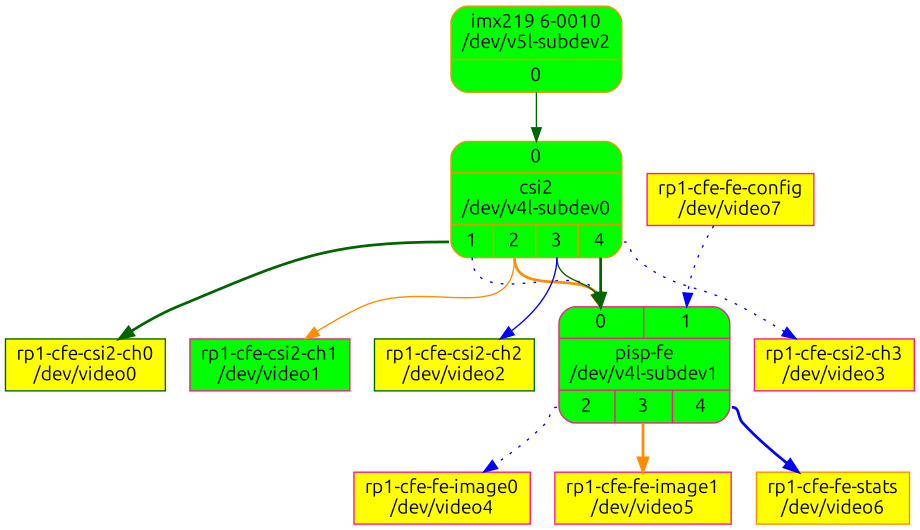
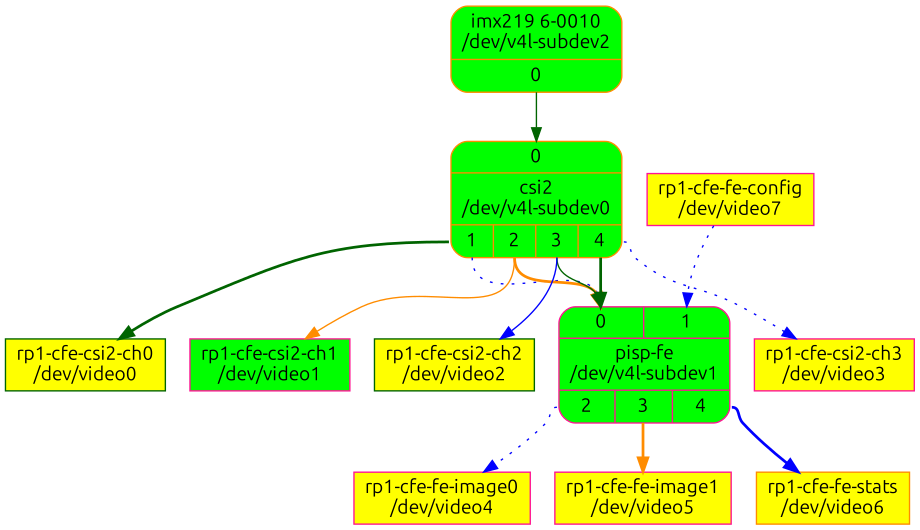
node "imx219 6-0010": text "/dev/v5l-subdev2" -> "/dev/v4l-subdev2"
